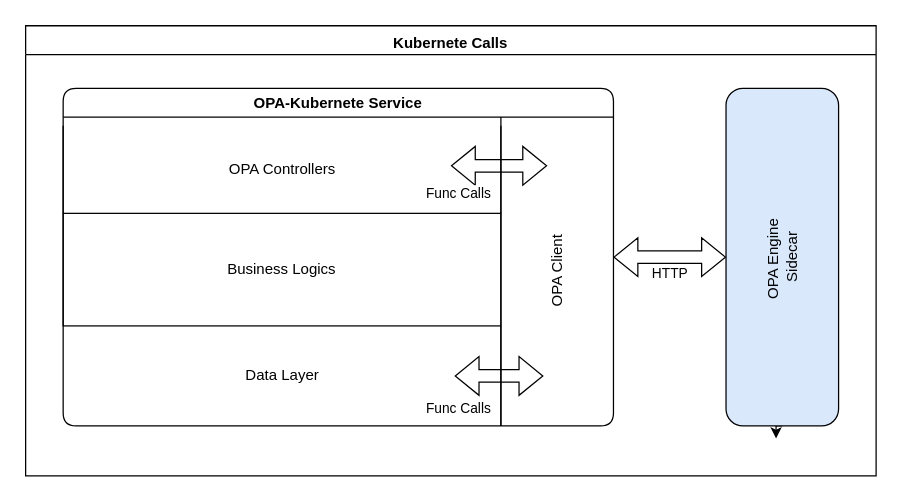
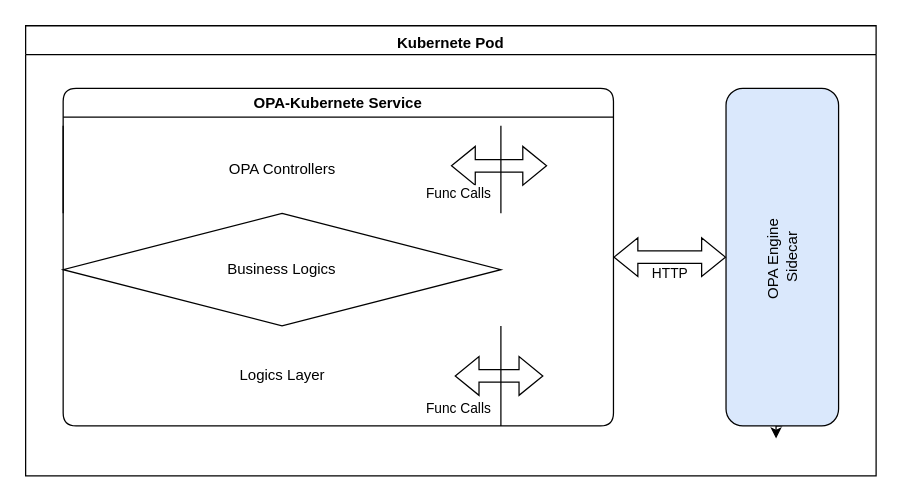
node "Kubernete Calls": label "Kubernete Calls" -> "Kubernete Pod"
node "Business Logics": shape rectangle -> diamond
node "OPA Client": removed
node "Data Layer": label "Data Layer" -> "Logics Layer"
